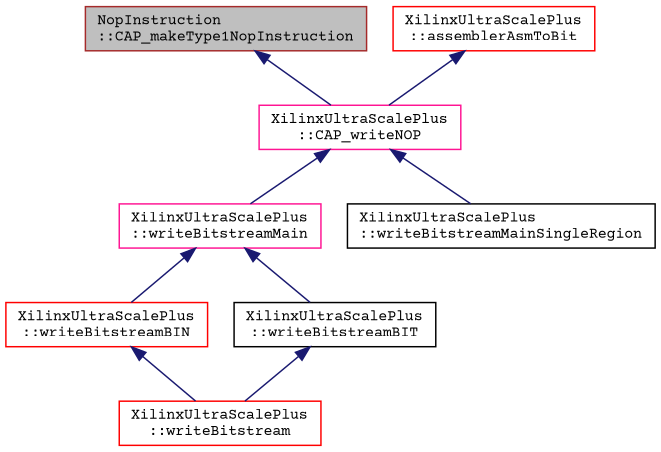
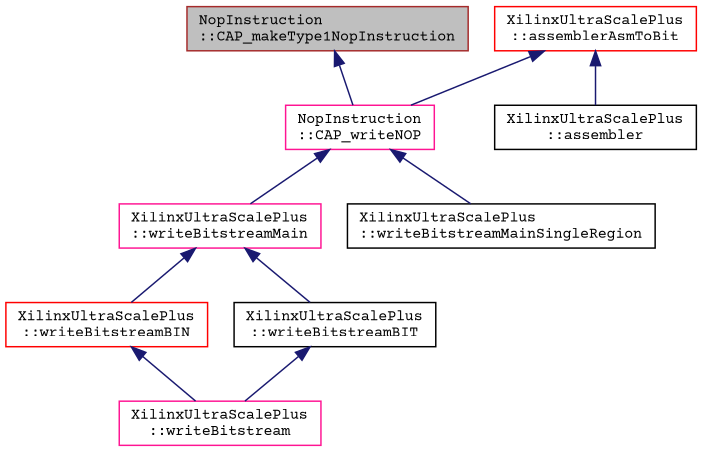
node "XilinxUltraScalePlus ::CAP_writeNOP": label "XilinxUltraScalePlus ::CAP_writeNOP" -> "NopInstruction ::CAP_writeNOP"
node "XilinxUltraScalePlus ::assembler": added
node "XilinxUltraScalePlus ::writeBitstream": color red -> deeppink
